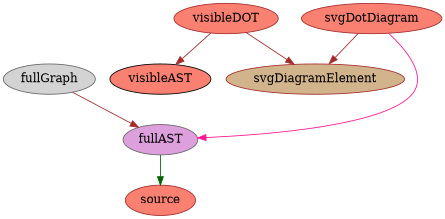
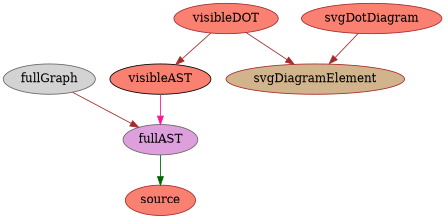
edge "svgDotDiagram" -> "fullAST": now "visibleAST" -> "fullAST"
